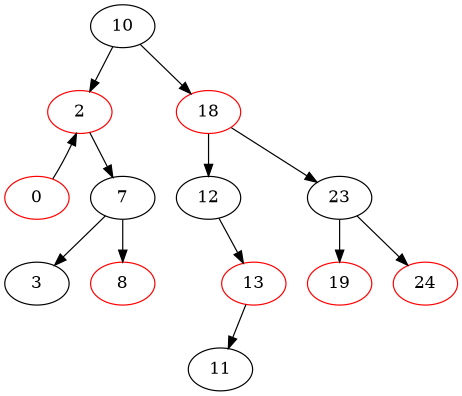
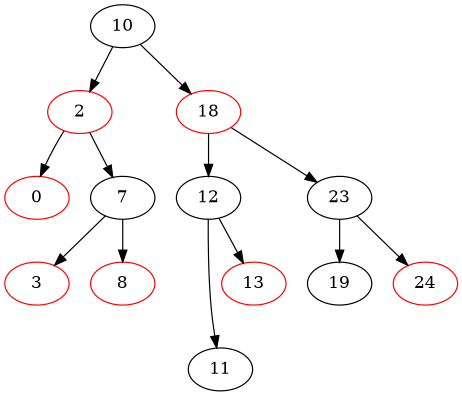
edge "0" -> "2": reversed
node "3": color black -> red
node "19": color red -> black
edge "13" -> "11": now "12" -> "11"
